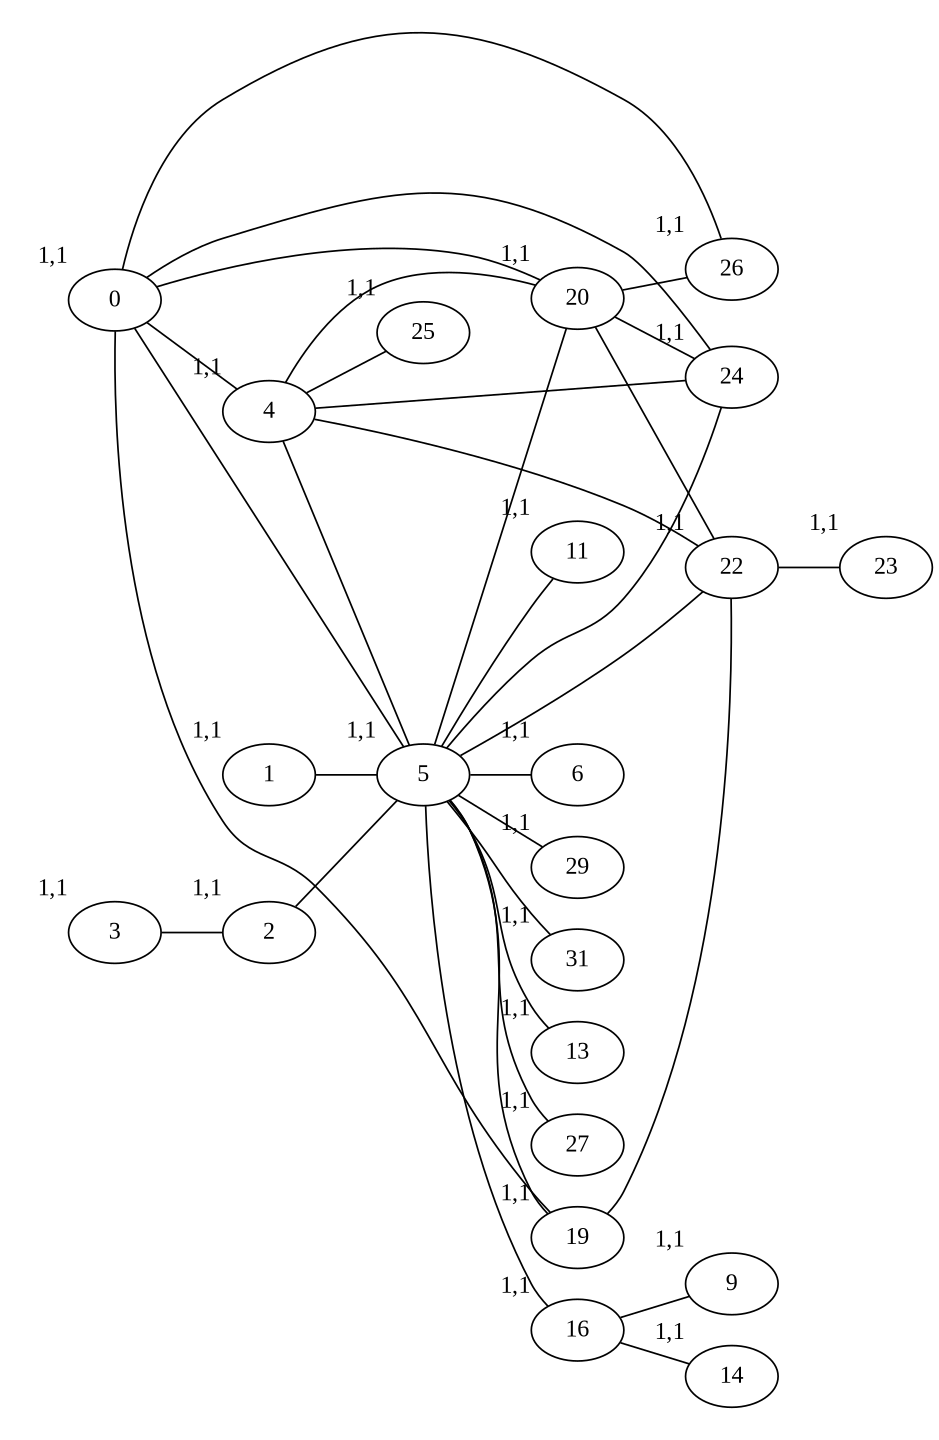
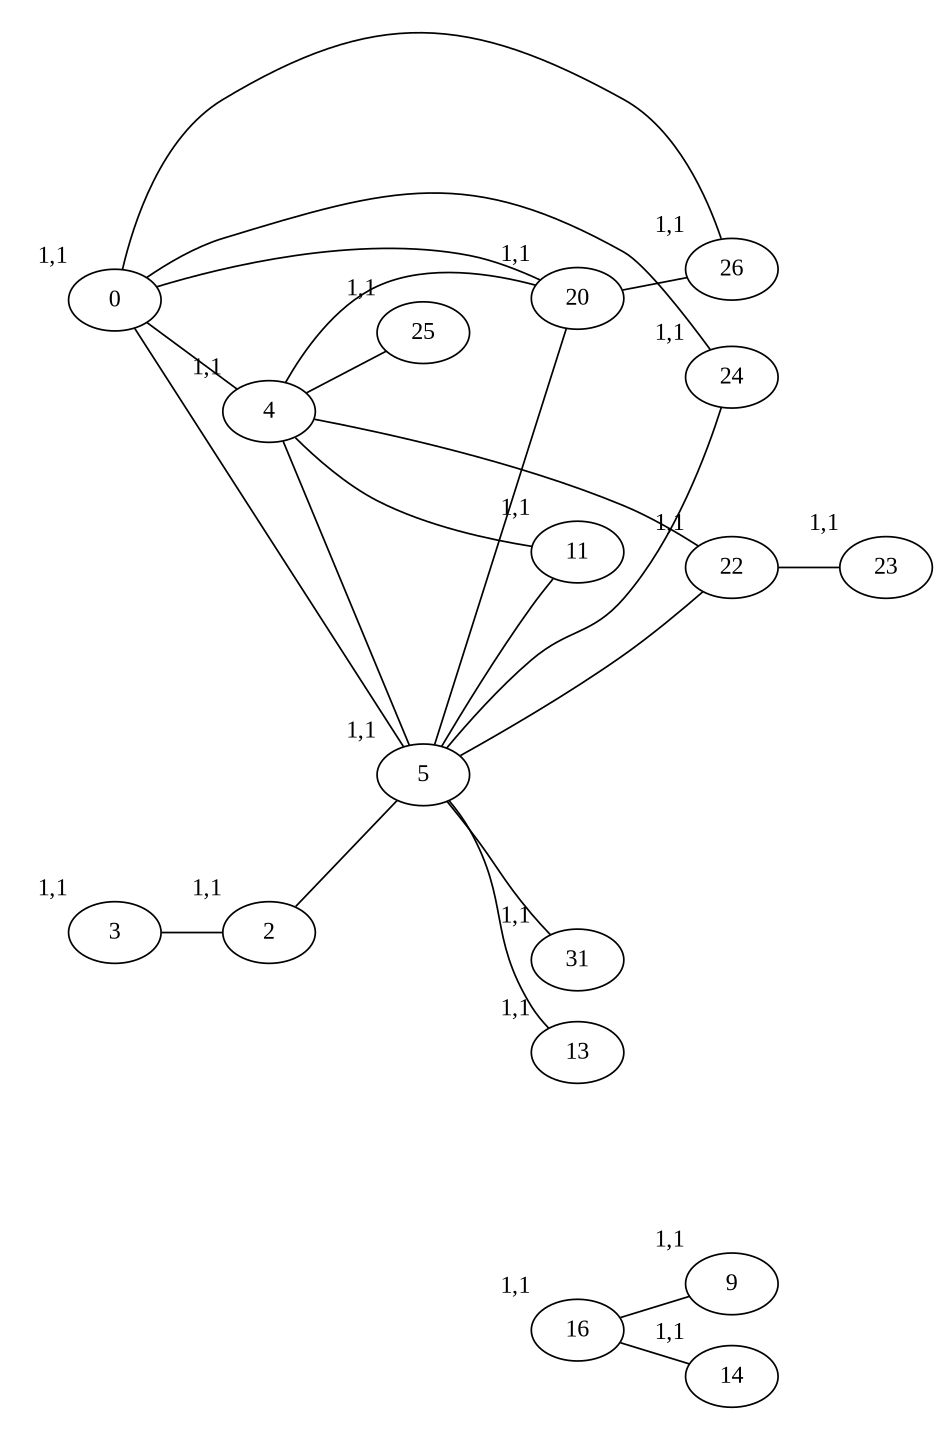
edge "20 1,1" -- "24 1,1": removed
edge "24 1,1" -- "4 1,1": now "11 1,1" -- "4 1,1"
edge "20 1,1" -- "22 1,1": removed
node "1 1,1": removed
node "6 1,1": removed
node "29 1,1": removed
edge "5 1,1" -- "16 1,1": removed
node "27 1,1": removed
node "19 1,1": removed
